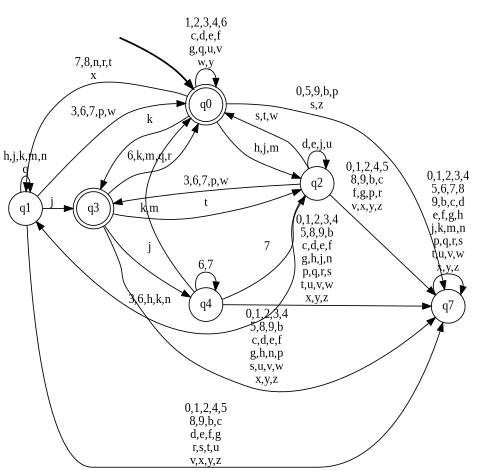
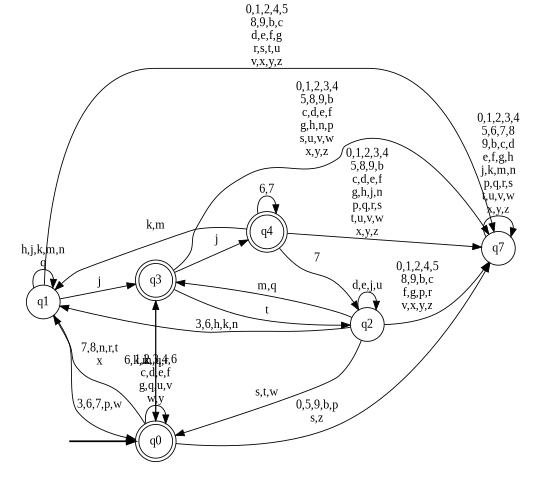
edge "q0" -> "q2": removed, label "h,j,m"
edge "q2" -> "q3": label "3,6,7,p,w" -> "m,q"
edge "q4" -> "q0": now "q4" -> "q1"
node "q4": shape circle -> doublecircle
